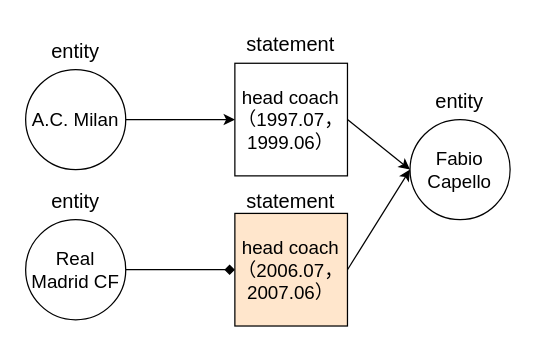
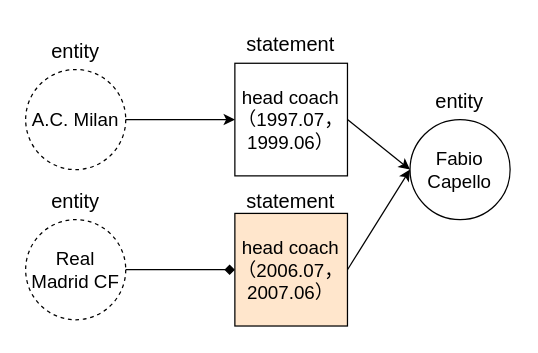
node "A.C. Milan": style solid -> dashed
node "Real Madrid CF": style solid -> dashed
